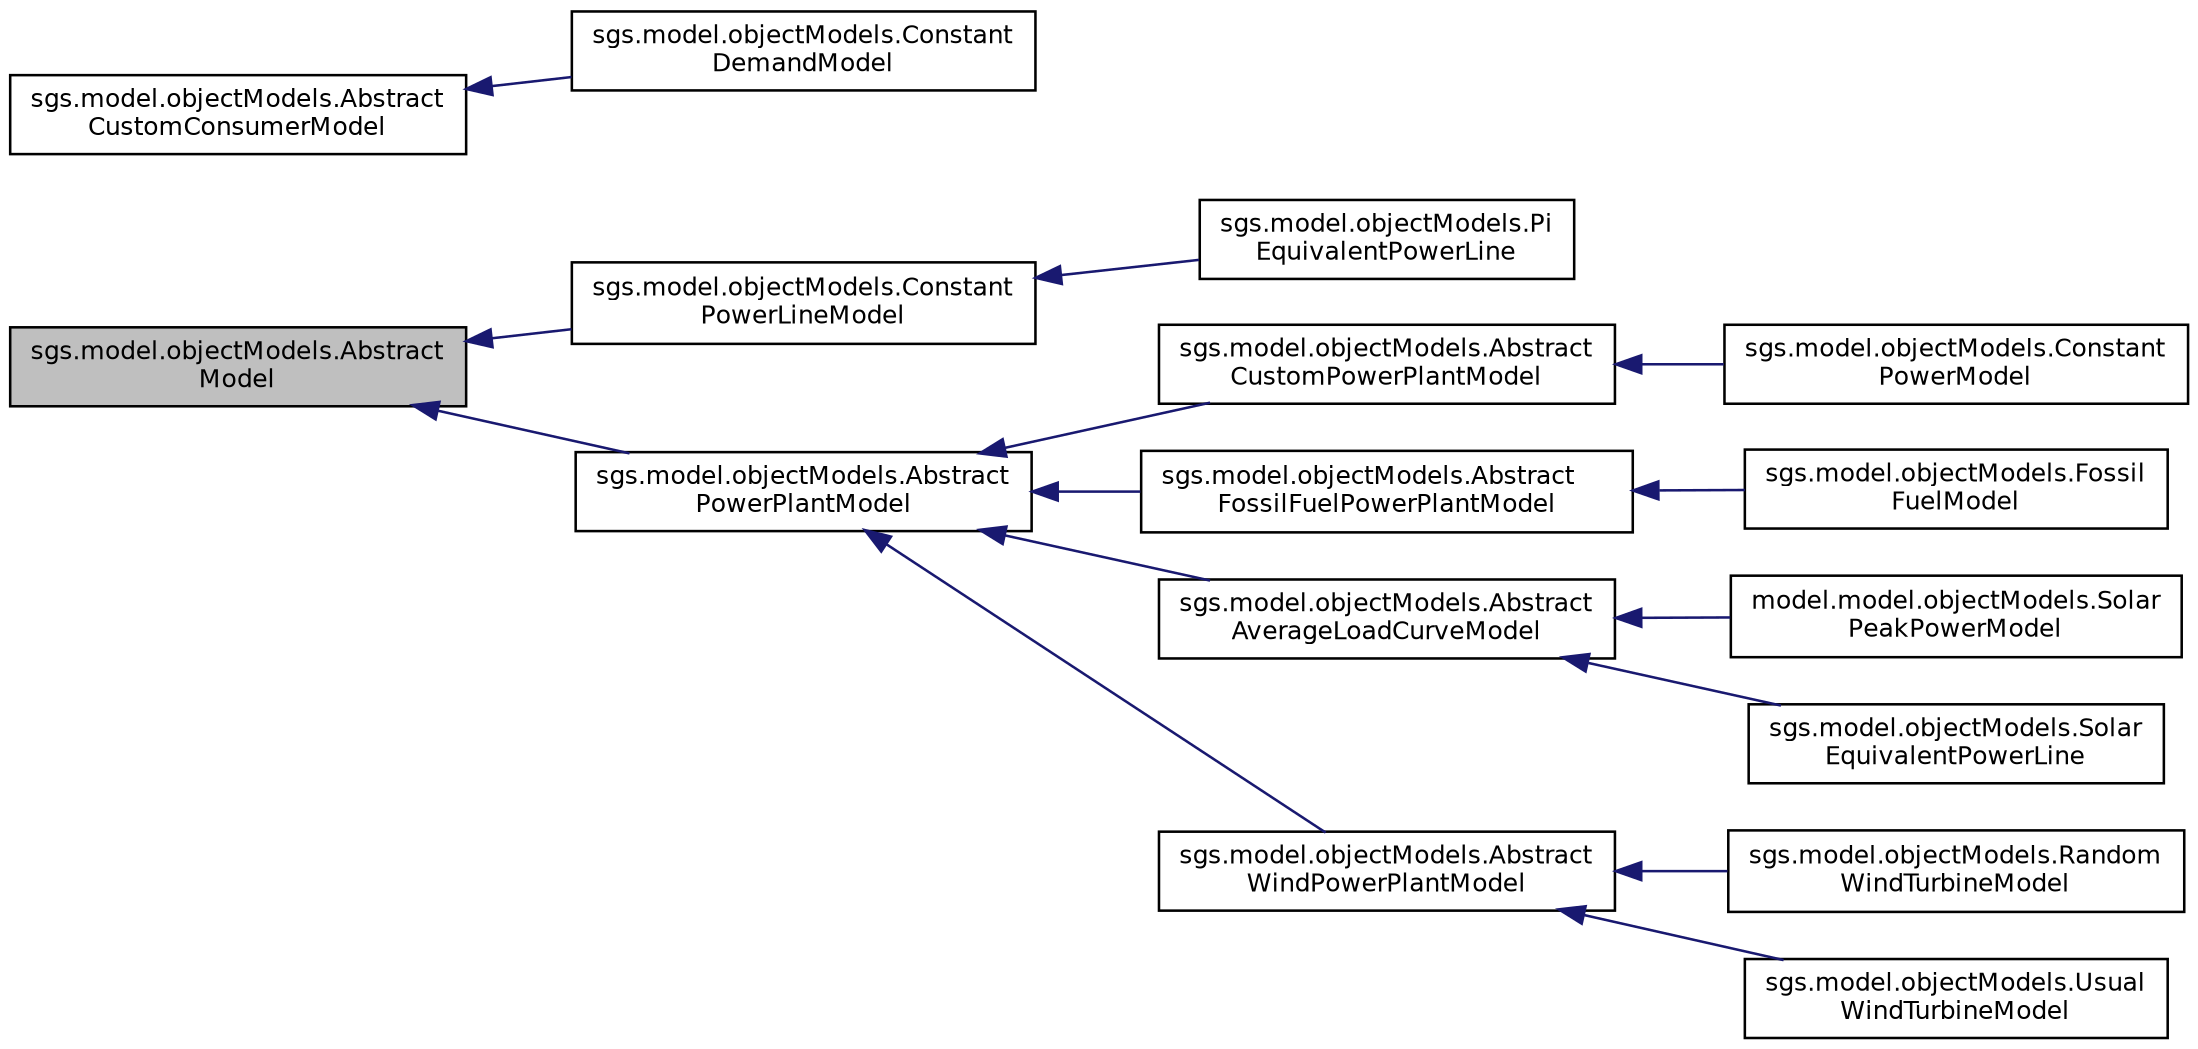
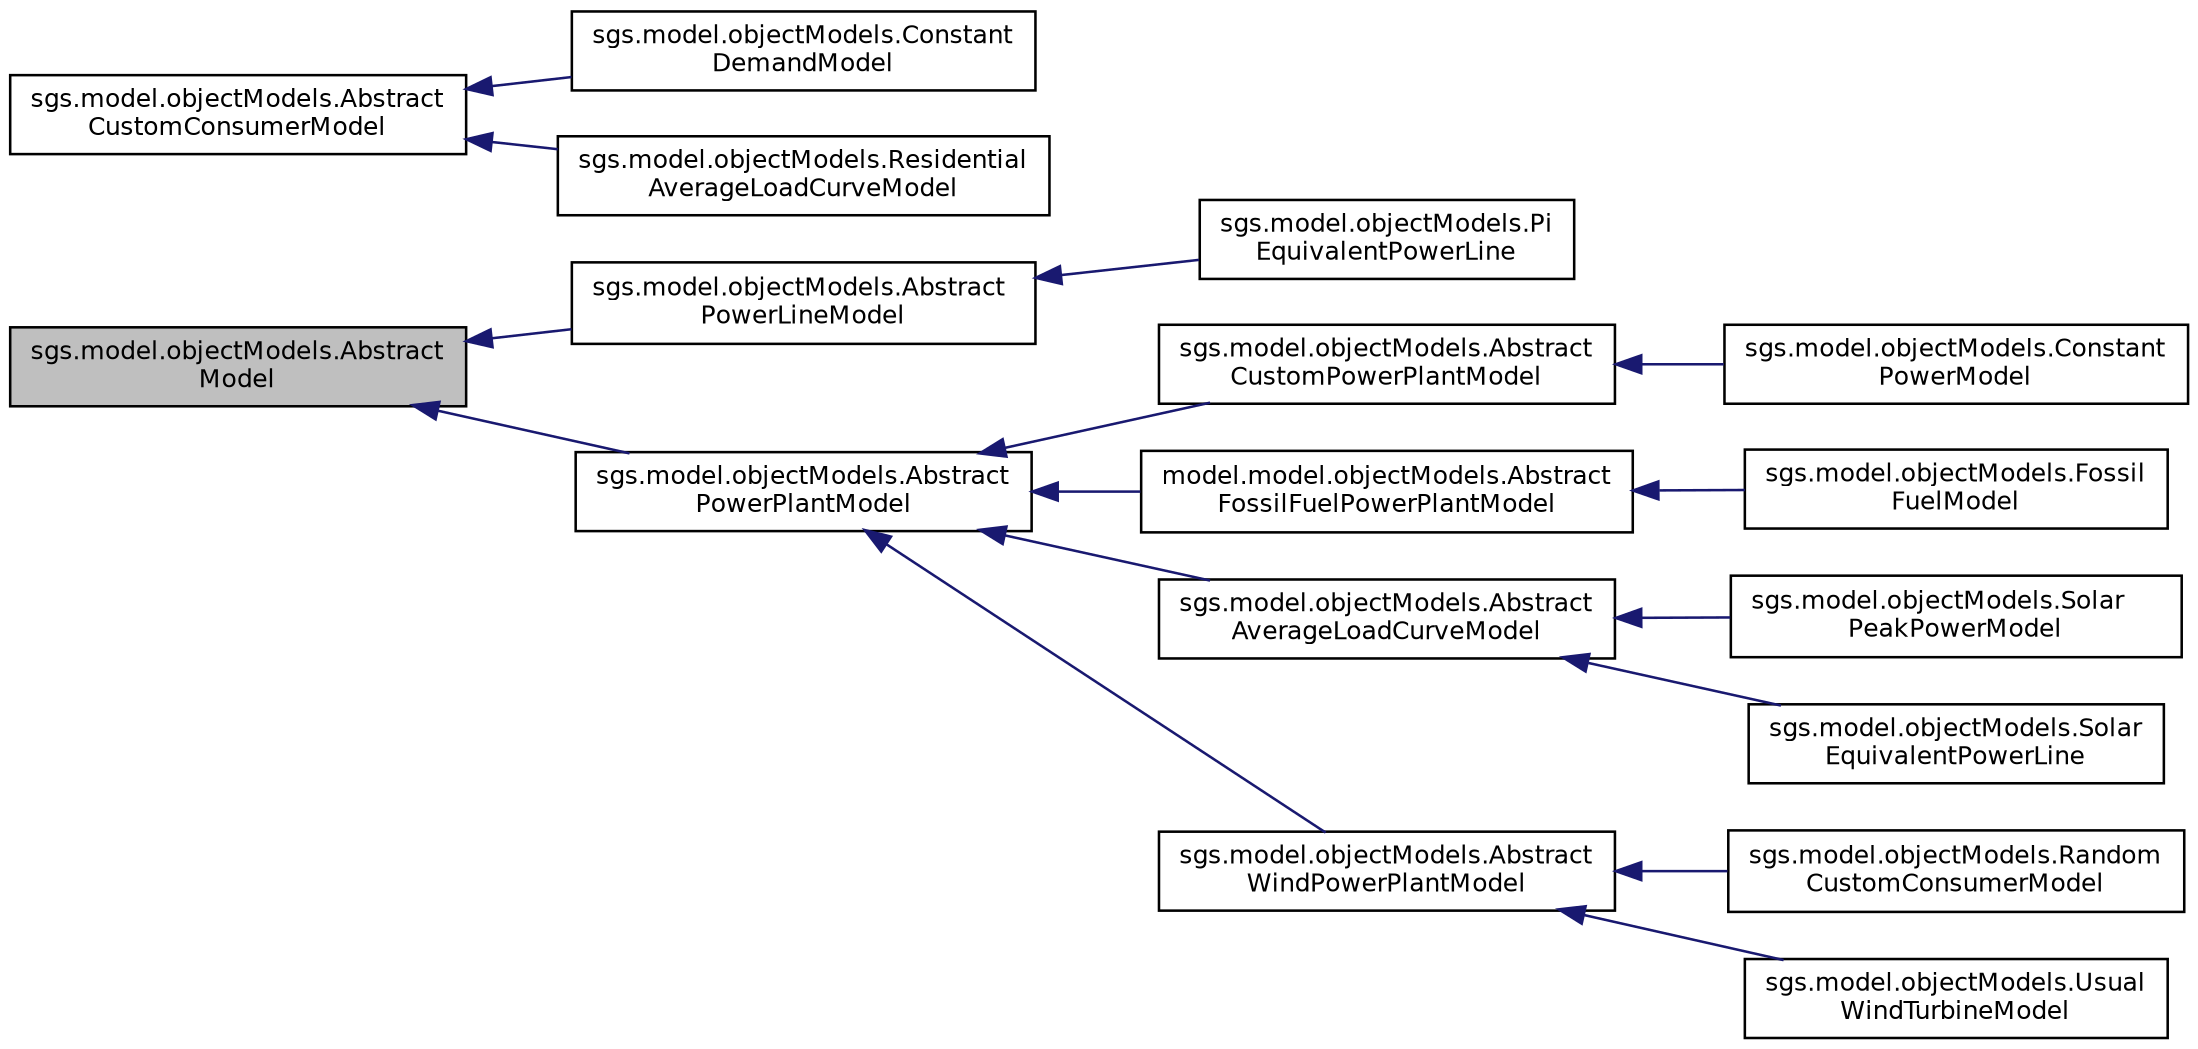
node "sgs.model.objectModels.Residential AverageLoadCurveModel": added
node "sgs.model.objectModels.Constant PowerLineModel": label "sgs.model.objectModels.Constant PowerLineModel" -> "sgs.model.objectModels.Abstract PowerLineModel"
node "sgs.model.objectModels.Abstract FossilFuelPowerPlantModel": label "sgs.model.objectModels.Abstract FossilFuelPowerPlantModel" -> "model.model.objectModels.Abstract FossilFuelPowerPlantModel"
node "model.model.objectModels.Solar PeakPowerModel": label "model.model.objectModels.Solar PeakPowerModel" -> "sgs.model.objectModels.Solar PeakPowerModel"
node "sgs.model.objectModels.Random WindTurbineModel": label "sgs.model.objectModels.Random WindTurbineModel" -> "sgs.model.objectModels.Random CustomConsumerModel"
